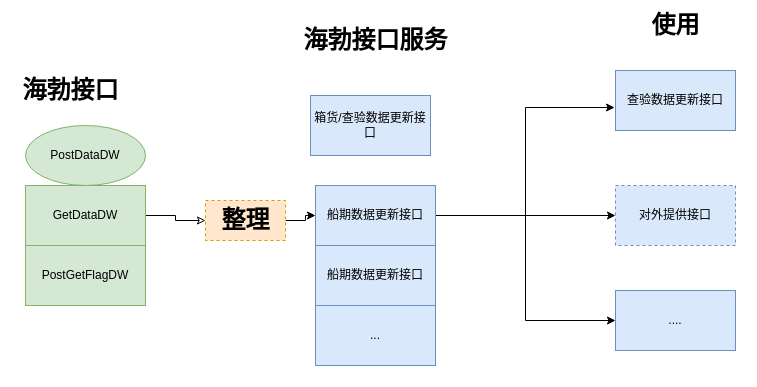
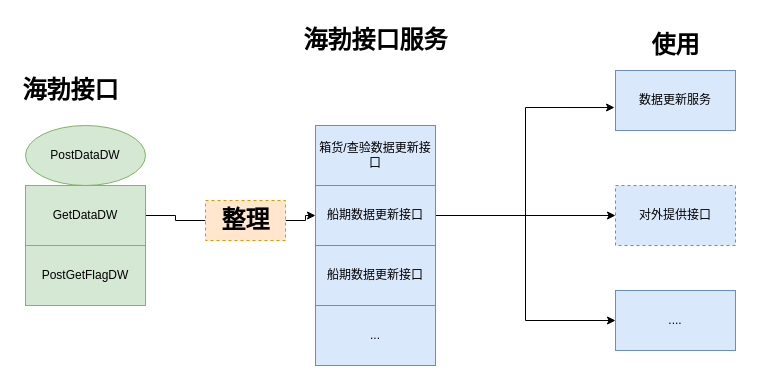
node "使用": moved (676, 26) -> (676, 46)
node "查验数据更新接口": label "查验数据更新接口" -> "数据更新服务"
node "箱货/查验数据更新接口": moved (371, 126) -> (376, 156)
edge "GetDataDW" -> "整理": arrowhead classic -> none
